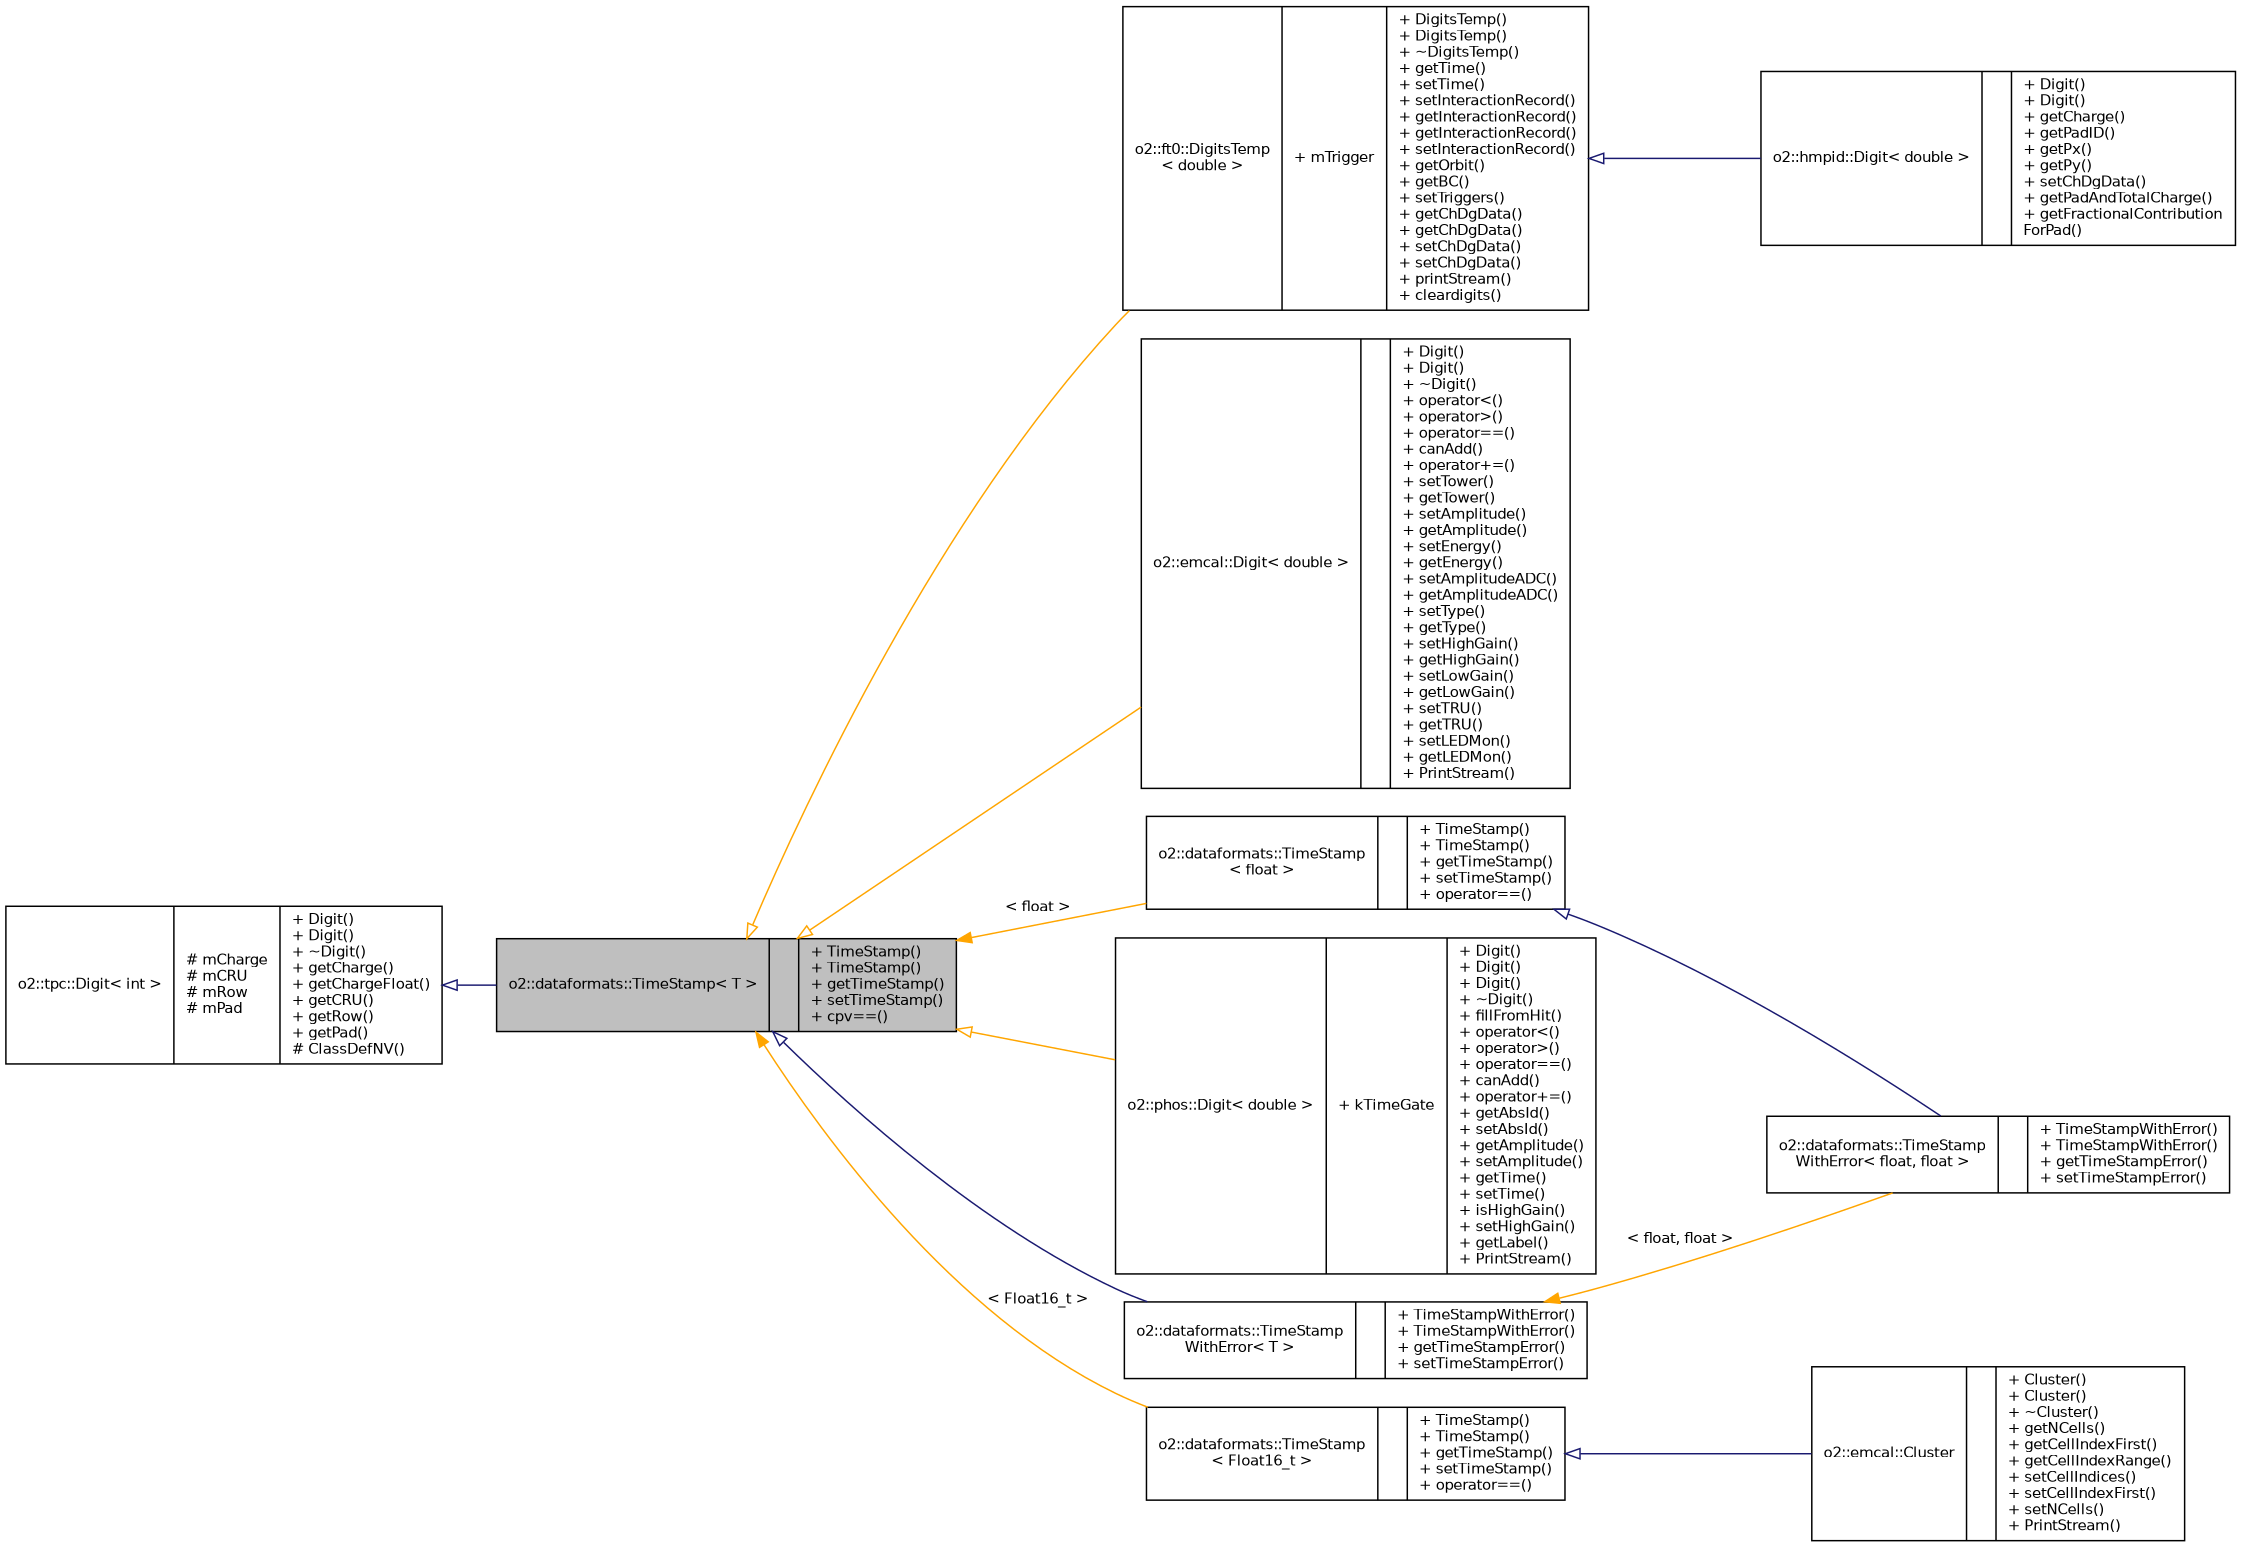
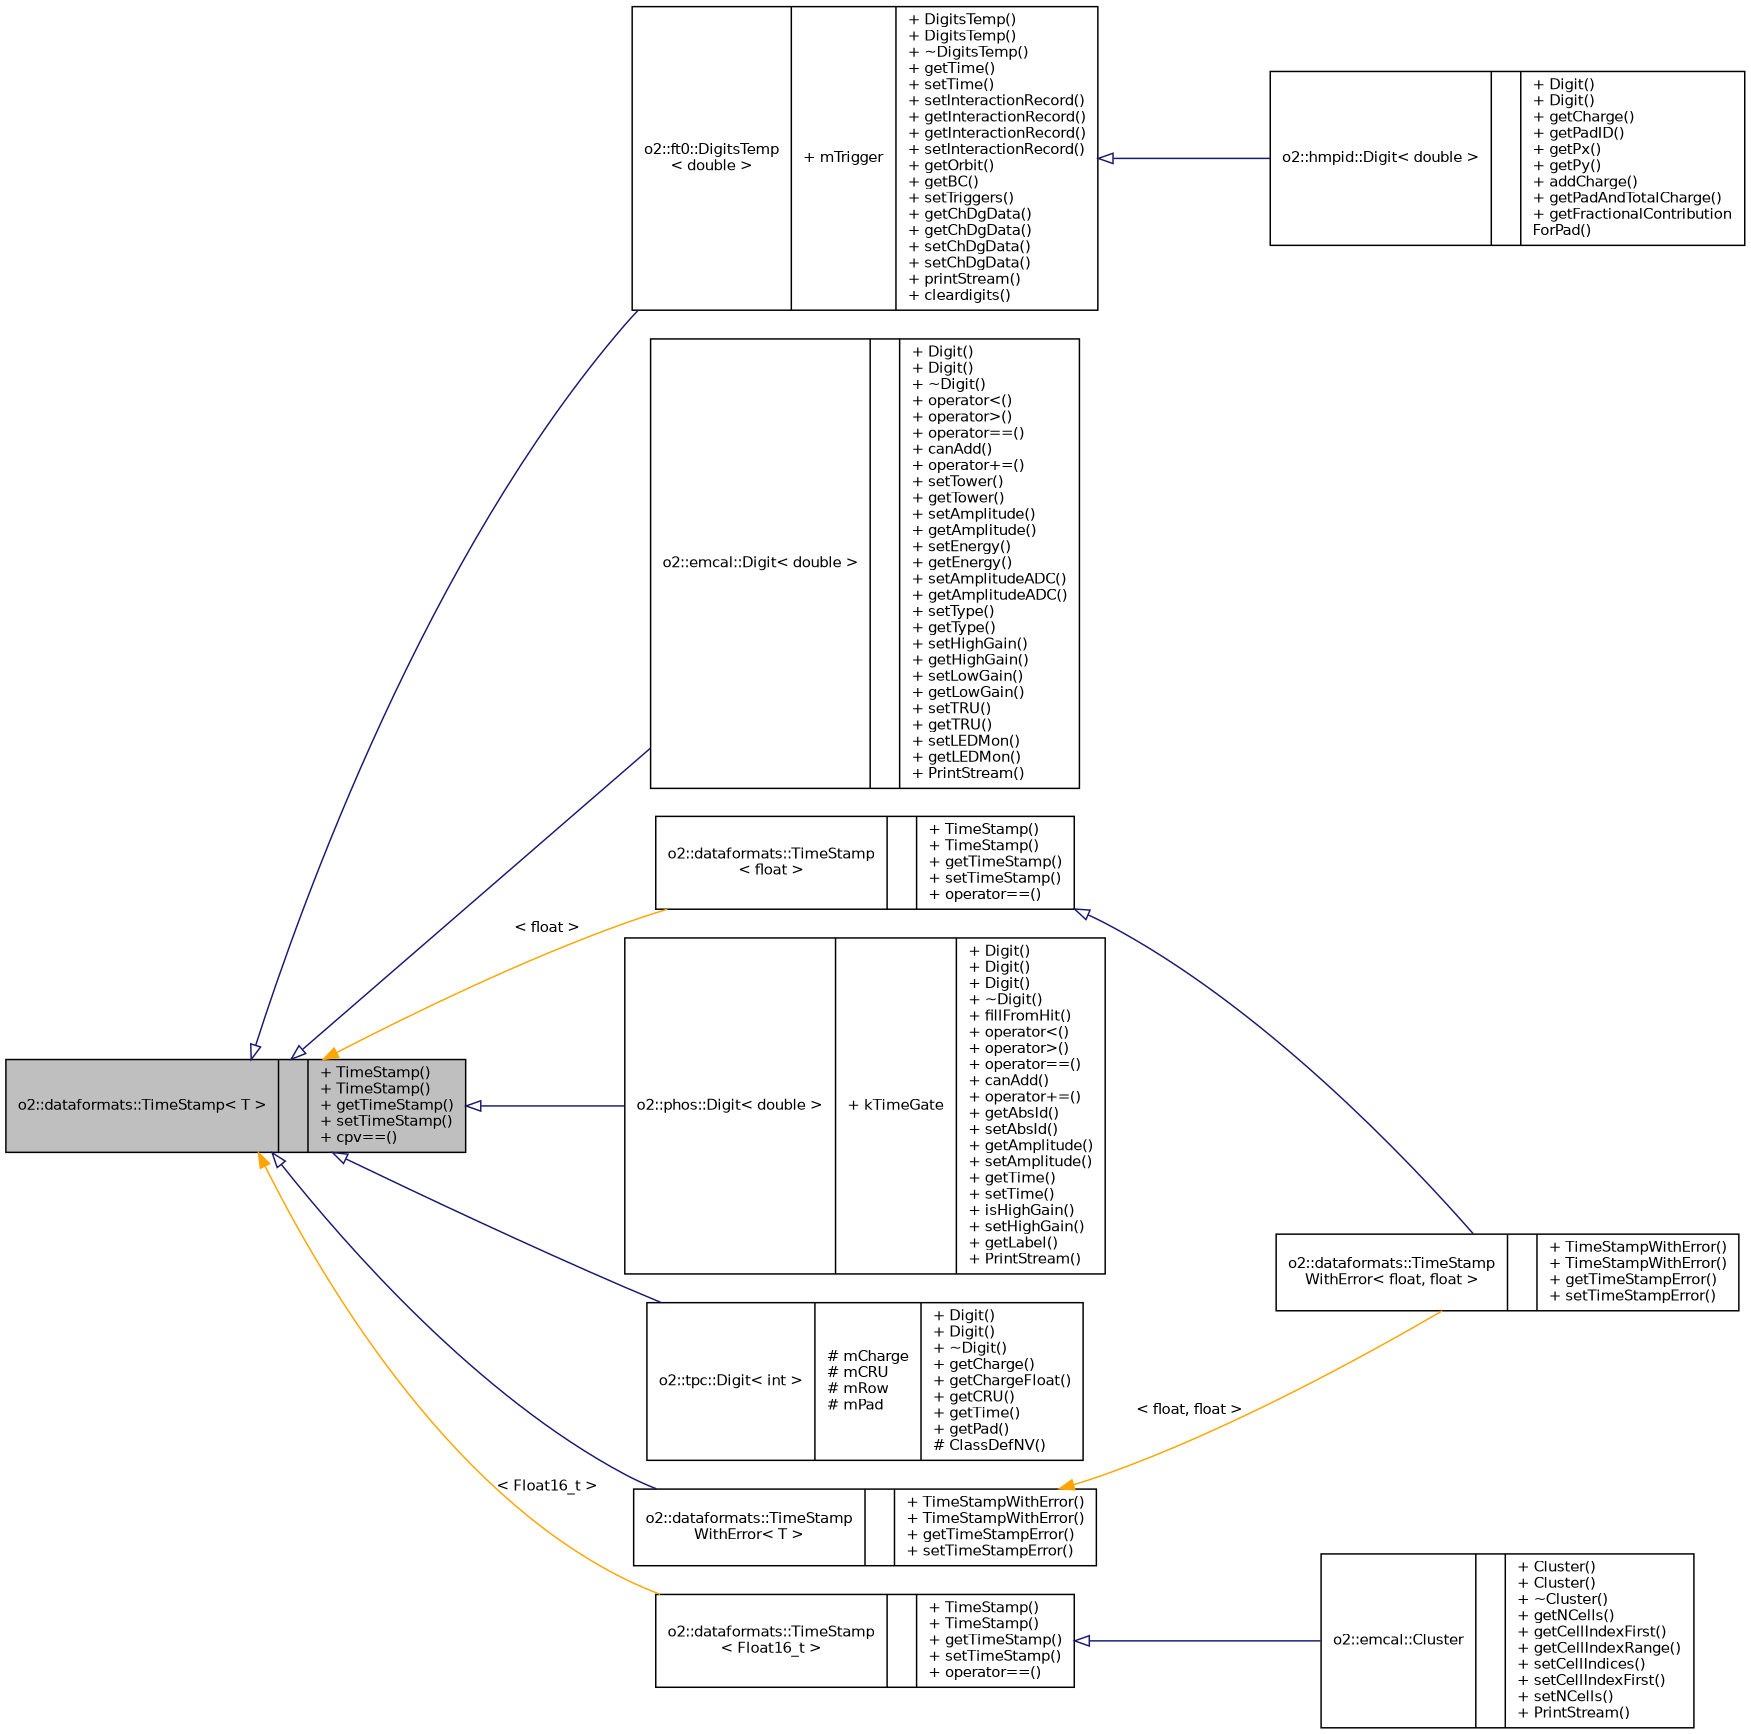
node "o2::hmpid::Digit< double >": text "+ setChDgData()" -> "+ addCharge()"
edge "o2::ft0::DigitsTemp" -> "o2::dataformats::TimeStamp< T >": color orange -> midnightblue
edge "o2::emcal::Digit< double >" -> "o2::dataformats::TimeStamp< T >": color orange -> midnightblue
edge "o2::dataformats::TimeStamp< T >" -> "o2::tpc::Digit< int >": reversed
node "o2::tpc::Digit< int >": text "+ getRow()" -> "+ getTime()"
edge "o2::phos::Digit< double >" -> "o2::dataformats::TimeStamp< T >": color orange -> midnightblue
